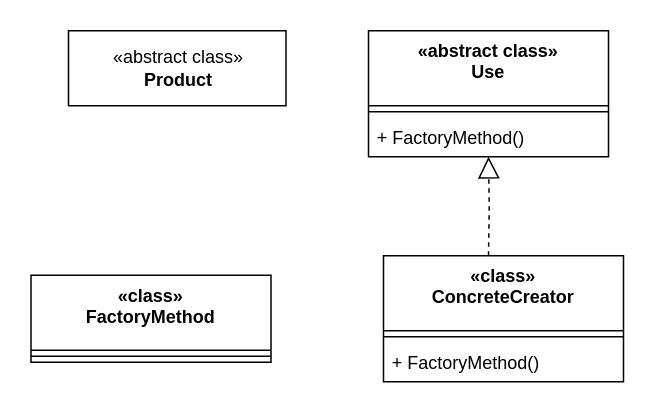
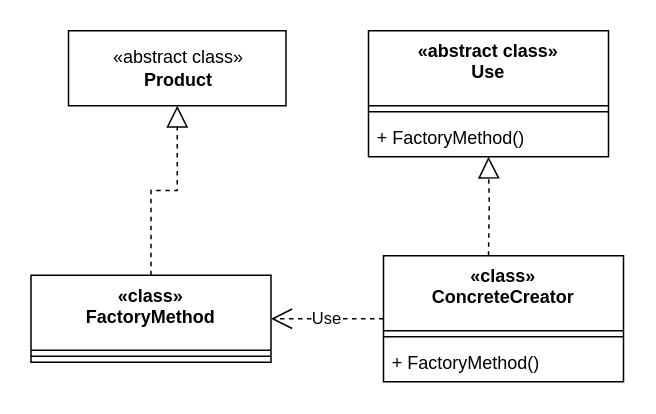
edge "«class» FactoryMethod" -> "«abstract class» Product": added
edge "«class» ConcreteCreator" -> "«class» FactoryMethod": added, label "Use"
